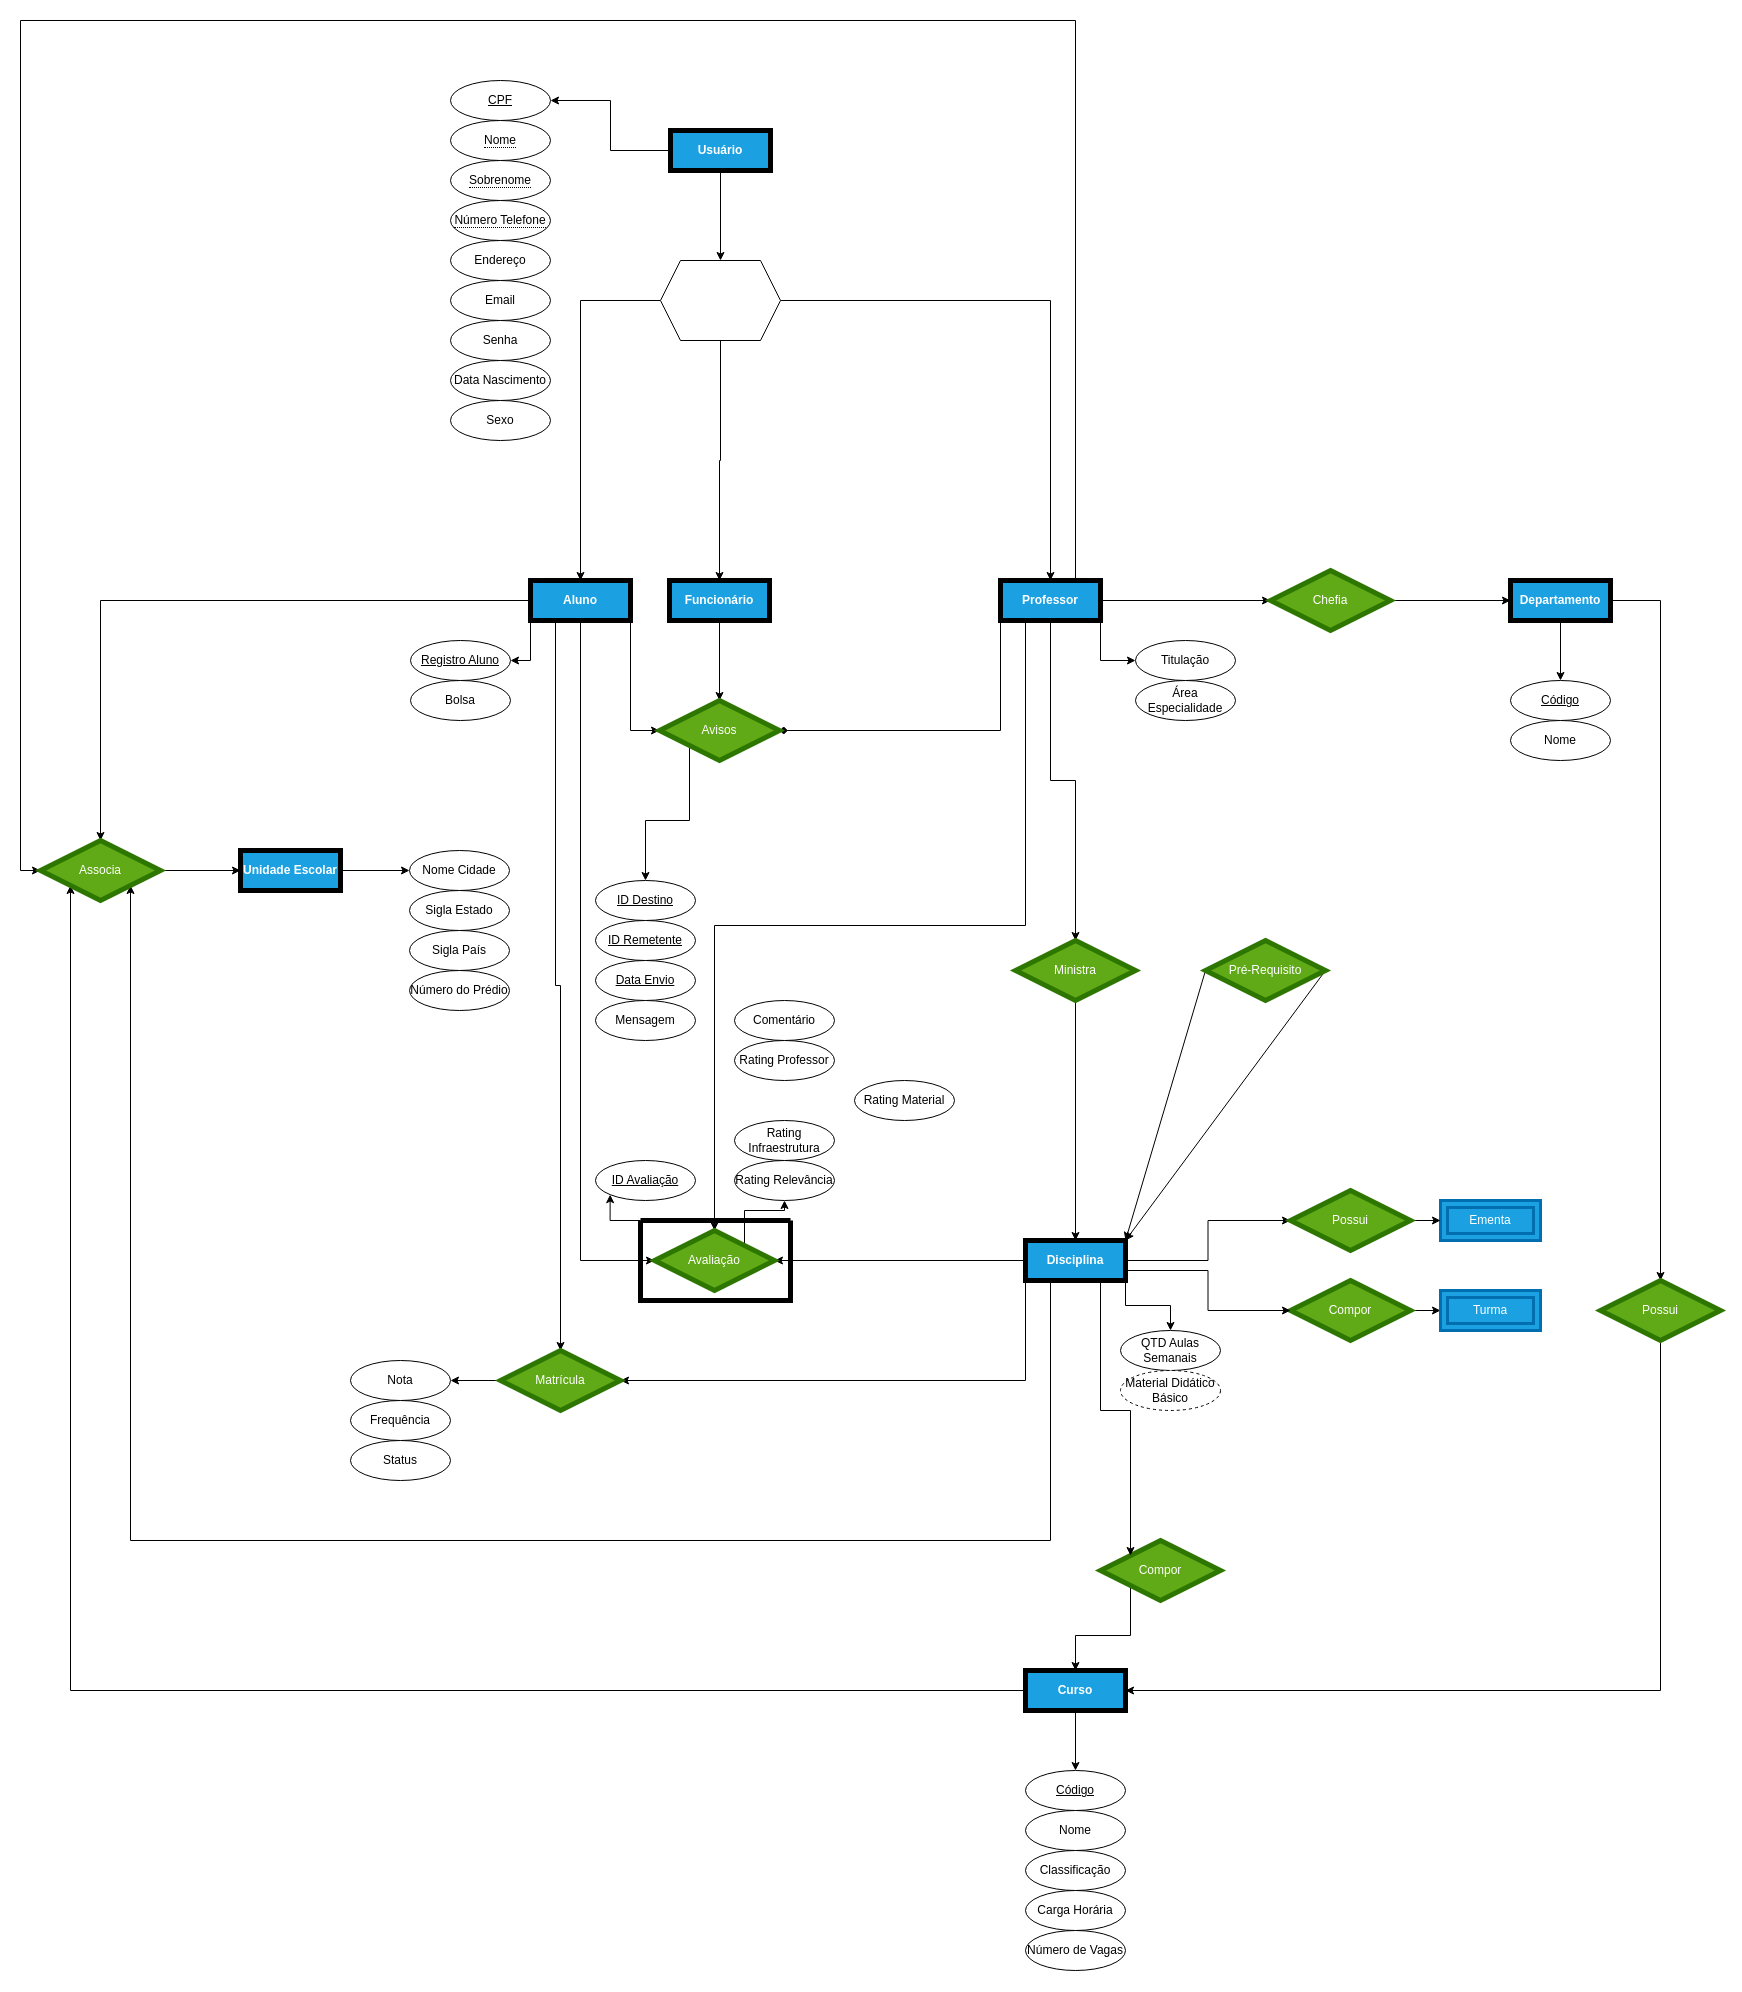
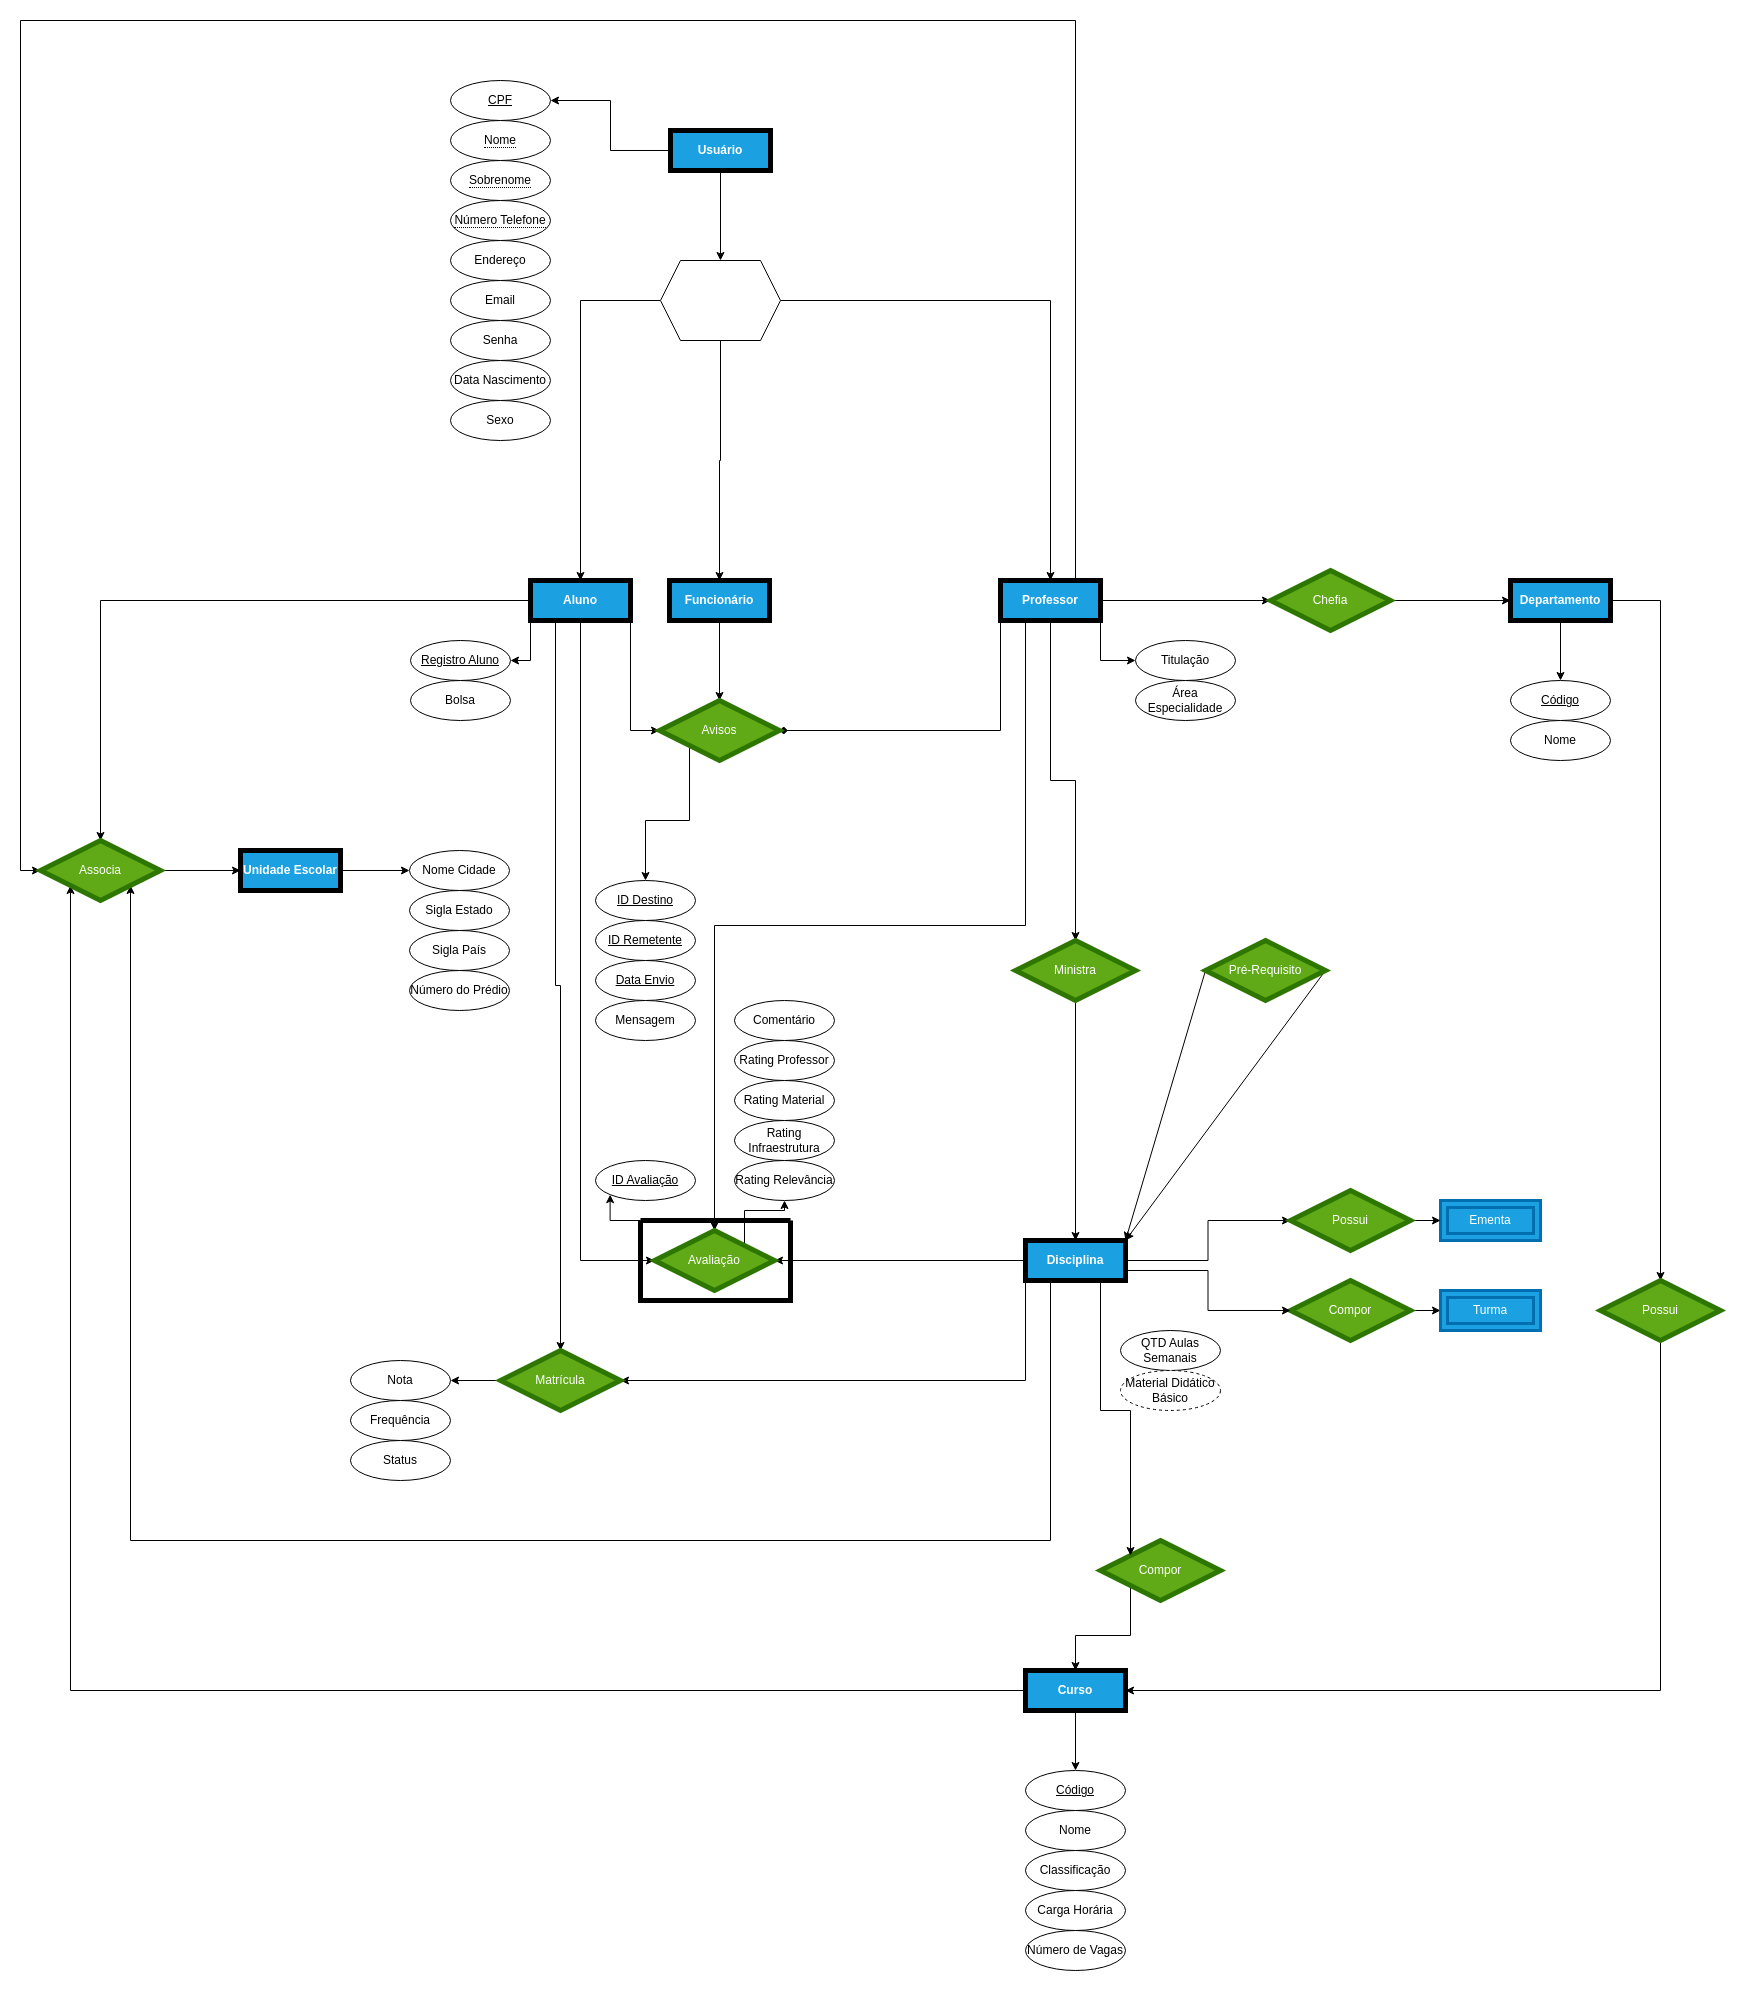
node "Rating Material": moved (905, 1101) -> (785, 1101)
edge "Disciplina" -> "QTD Aulas Semanais": removed
